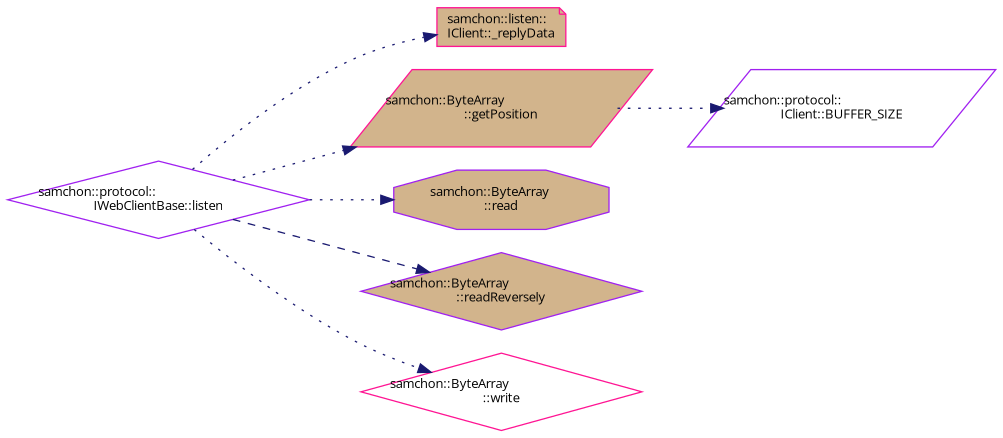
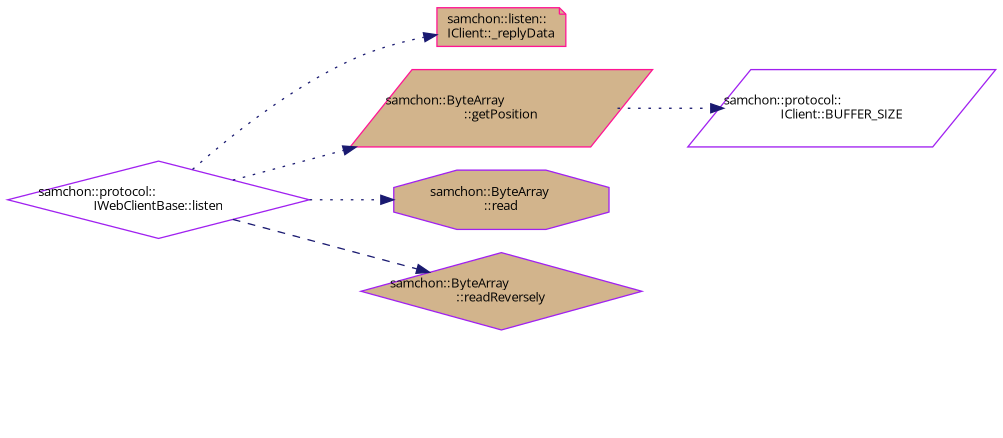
node "samchon::ByteArray ::write": removed
